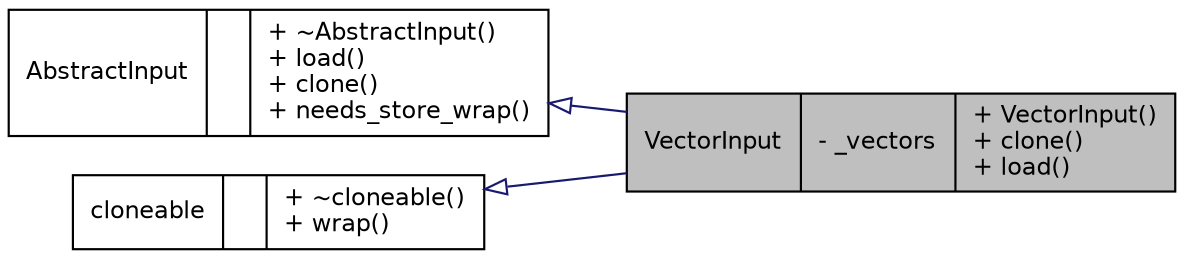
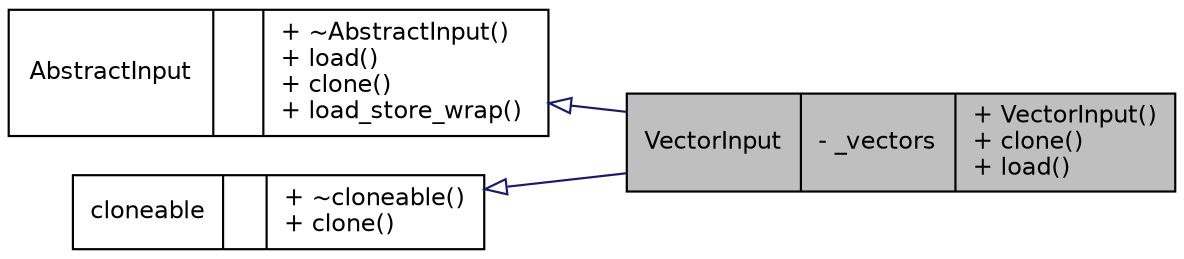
node "AbstractInput": text "+ needs_store_wrap()" -> "+ load_store_wrap()"
node "cloneable": text "+ wrap()" -> "+ clone()"
